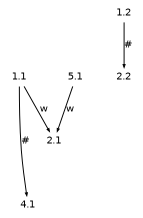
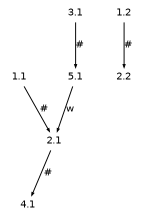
node "3.1": added
edge "1.1" -> "2.1": label "w" -> "#"
edge "1.1" -> "4.1": now "2.1" -> "4.1"
